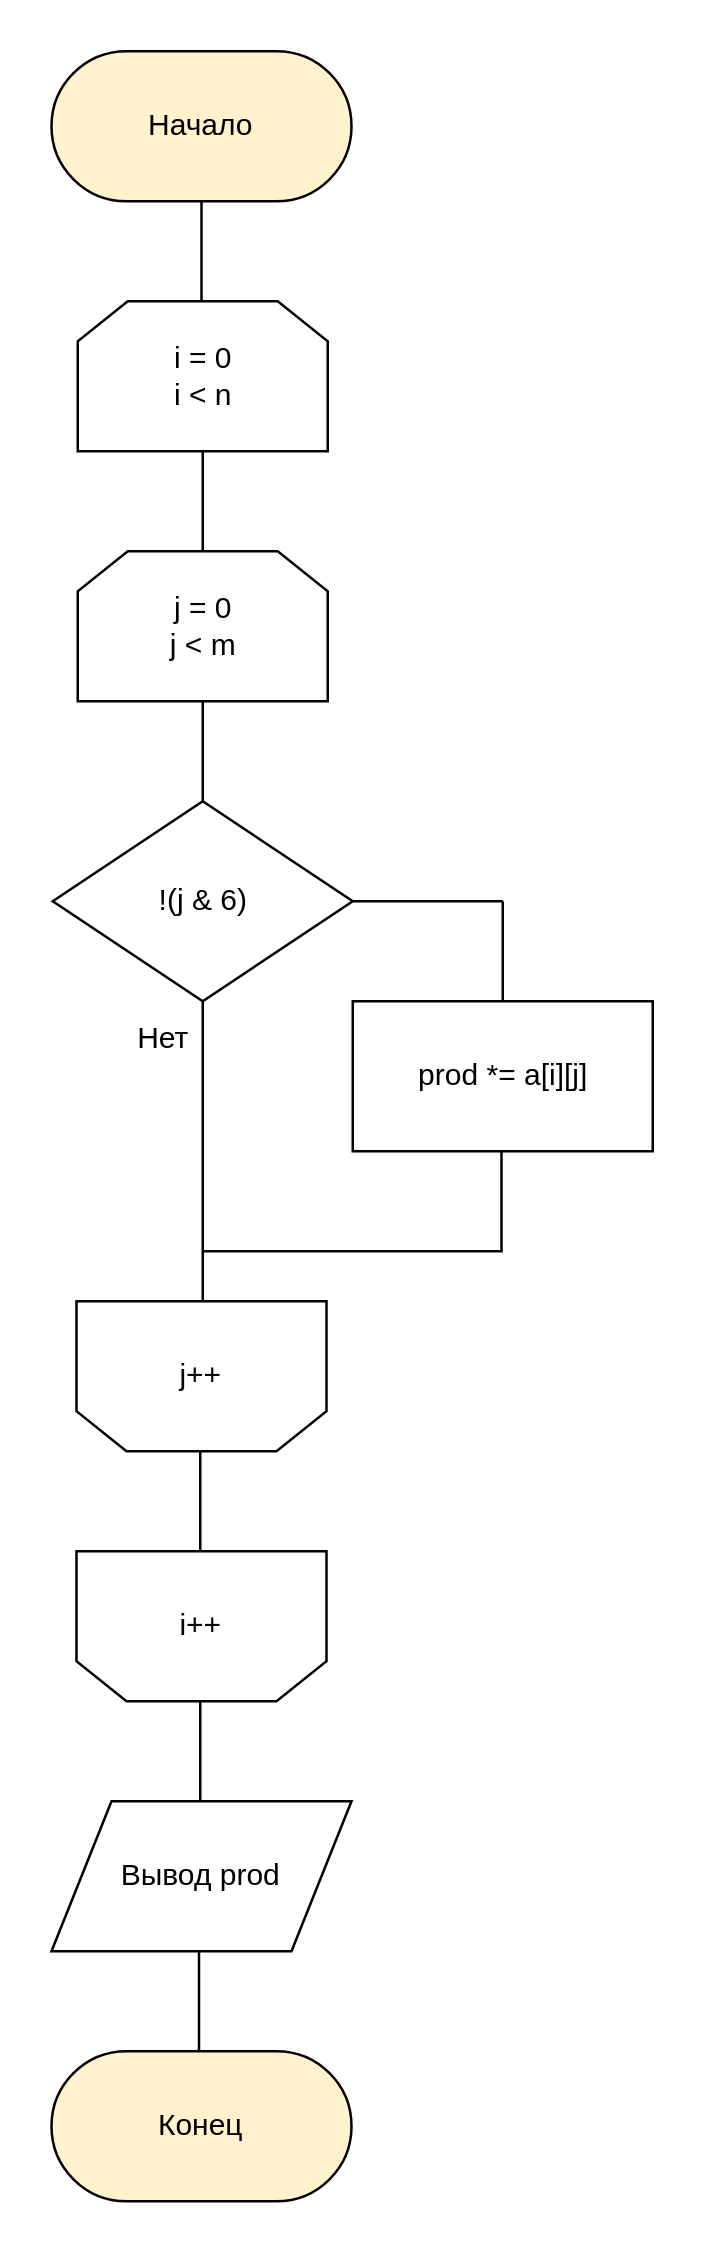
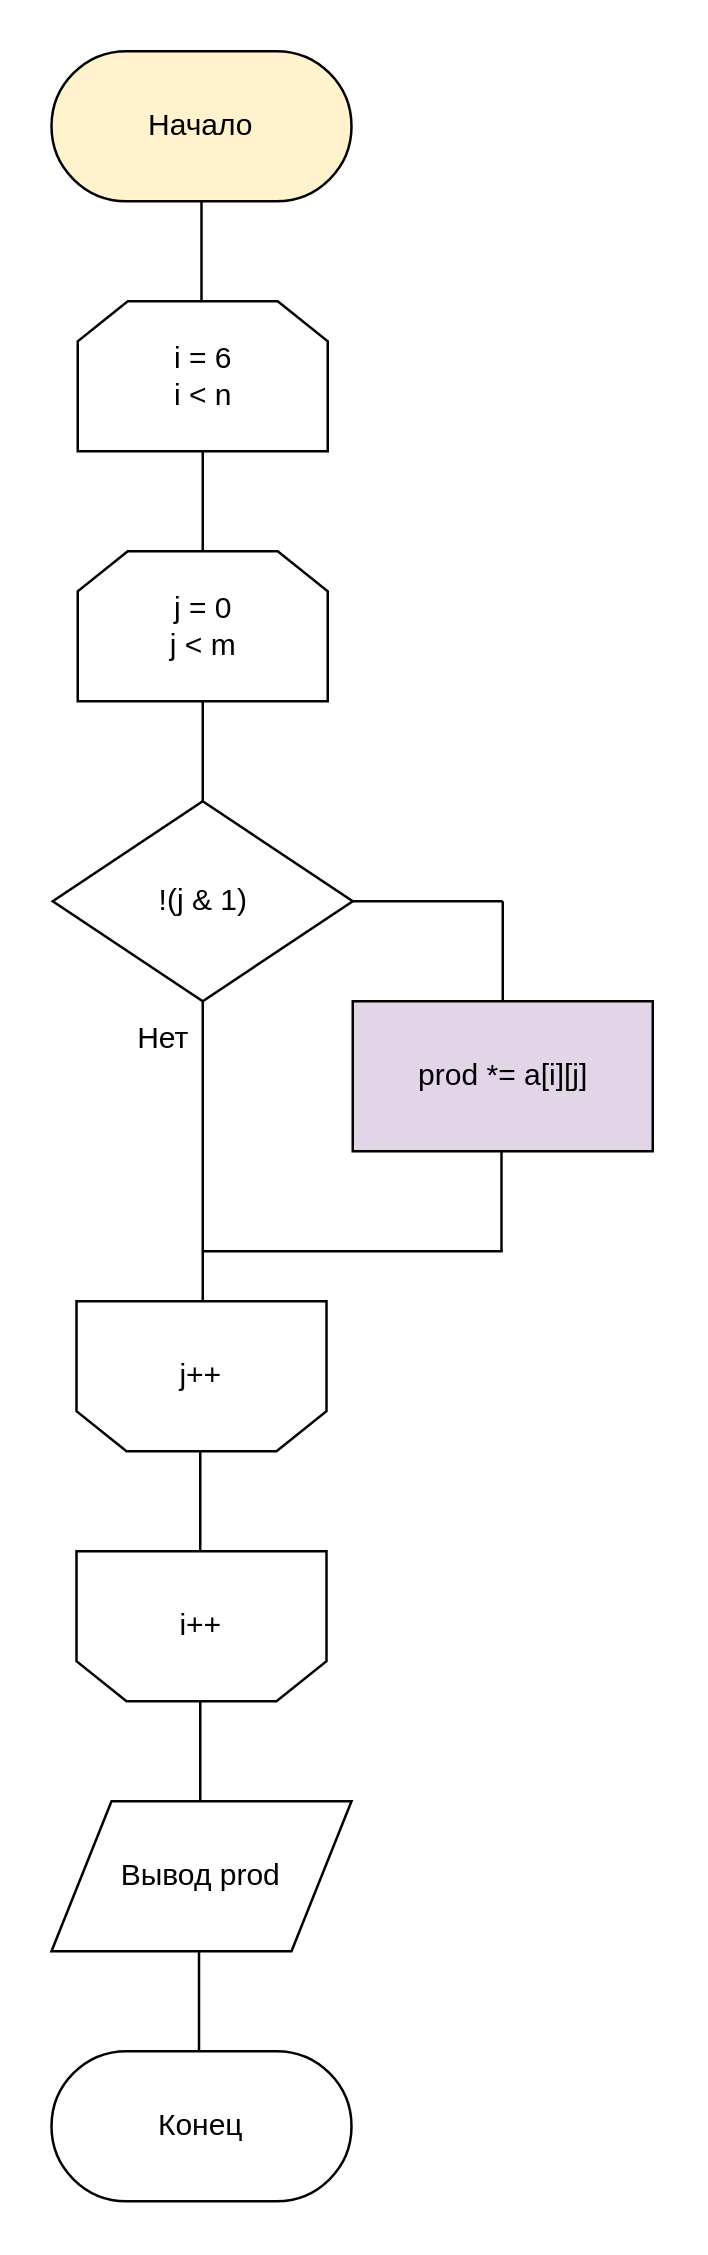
node "i = 0 i < n": label "i = 0 i < n" -> "i = 6 i < n"
node "!(j & 6)": label "!(j & 6)" -> "!(j & 1)"
node "prod *= a[i][j]": fillcolor #ffffff -> #e1d5e7
node "Конец": fillcolor #fff2cc -> #ffffff
